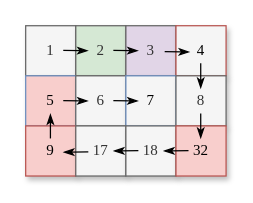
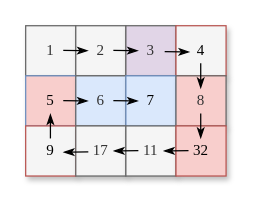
node "2": fillcolor #d5e8d4 -> #f5f5f5
node "6": fillcolor #f5f5f5 -> #dae8fc
node "7": fillcolor #f5f5f5 -> #dae8fc
node "8": fillcolor #f5f5f5 -> #f8cecc
node "9": fillcolor #f8cecc -> #f5f5f5
node "18": label "18" -> "11"
